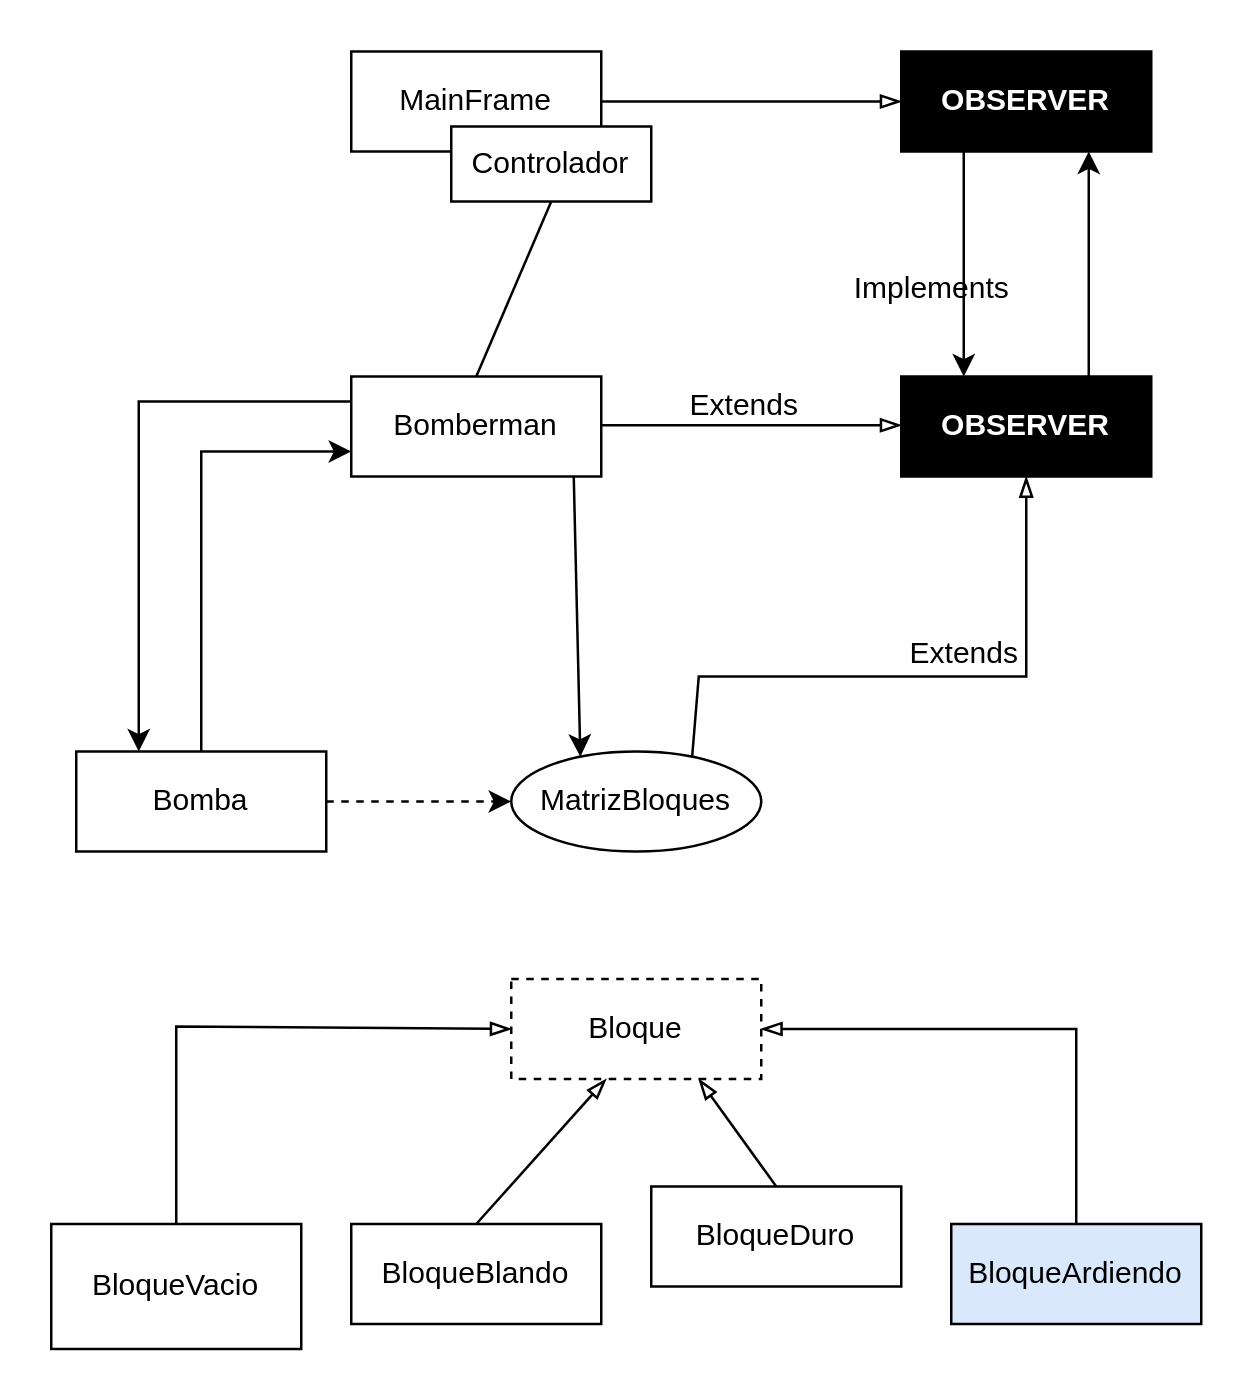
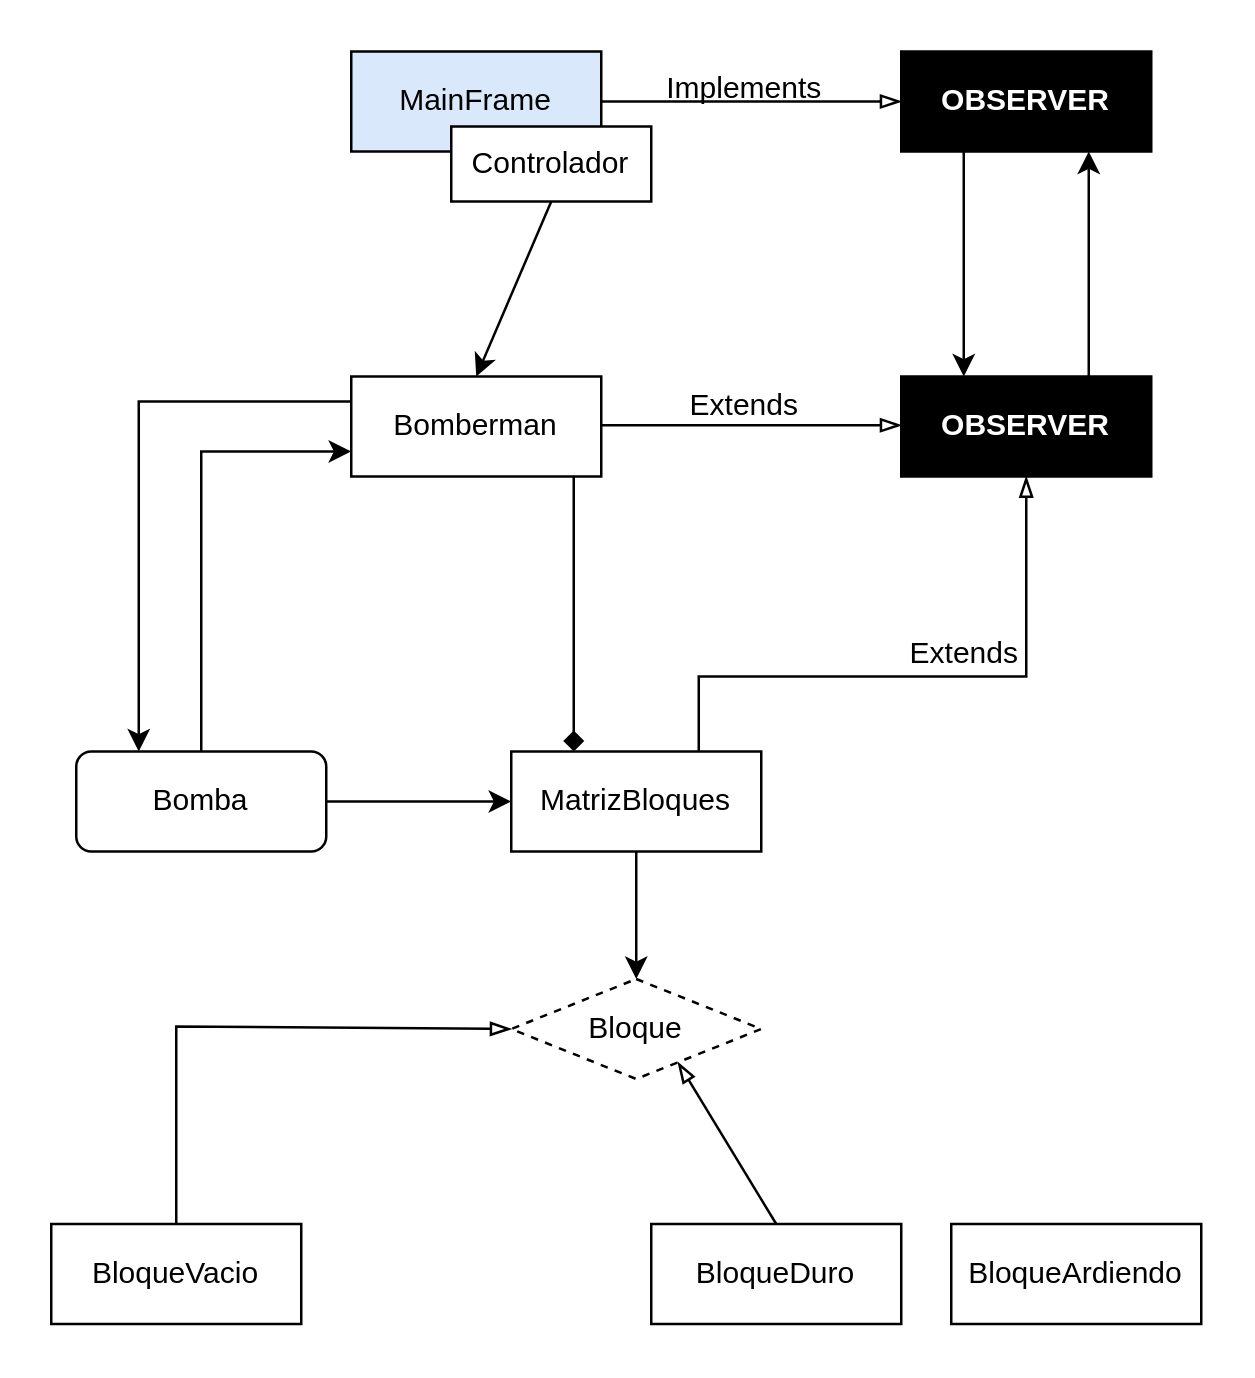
node "MainFrame": fillcolor #ffffff -> #dae8fc
node "Implements": moved (931, 289) -> (744, 89)
edge "Controlador" -- "Bomberman": arrowhead none -> classic
edge "Bomberman" -> "MatrizBloques": arrowhead classic -> diamond
node "Bomba": shape rectangle -> rounded rectangle
edge "Bomba" -> "MatrizBloques": style dashed -> solid
node "MatrizBloques": shape ellipse -> rectangle
edge "MatrizBloques" -> "Bloque": added
node "Bloque": shape rectangle -> diamond
edge "BloqueArdiendo" -> "Bloque": removed
edge "BloqueBlando" -> "Bloque": removed
node "BloqueDuro": moved (776, 1236) -> (776, 1274)
node "BloqueBlando": removed
node "BloqueArdiendo": fillcolor #dae8fc -> #ffffff
node "BloqueVacio": size 250x125 -> 250x100
